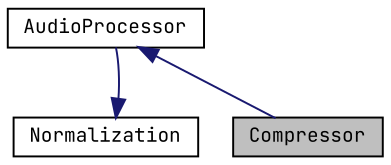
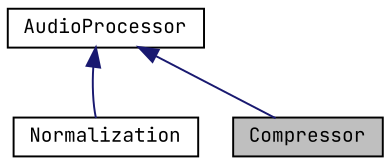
edge "AudioProcessor" -> "Normalization": reversed
